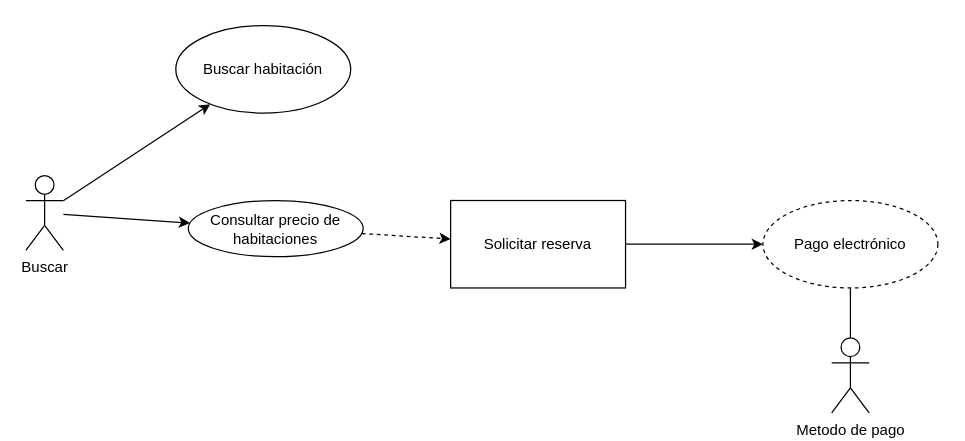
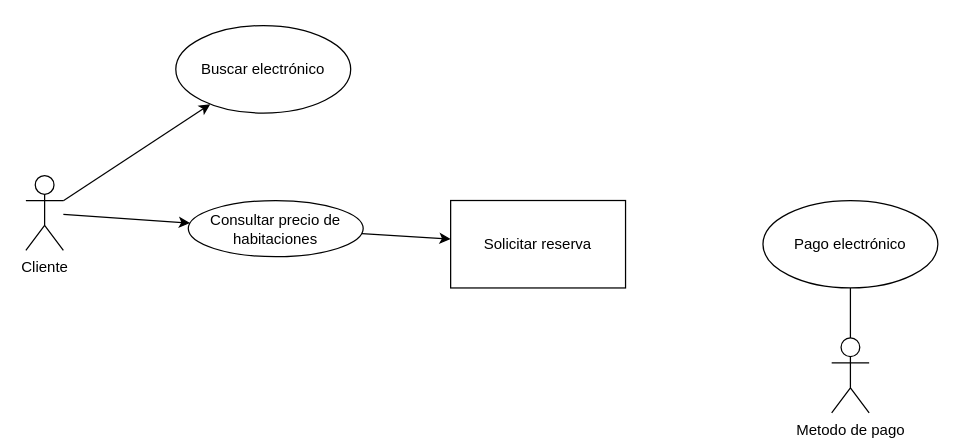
node "Buscar habitación": label "Buscar habitación" -> "Buscar electrónico"
edge "Consultar precio de habitaciones" -> "Solicitar reserva": style dashed -> solid
edge "Solicitar reserva" -> "Pago electrónico": removed
node "Pago electrónico": style dashed -> solid
node "Buscar": label "Buscar" -> "Cliente"
